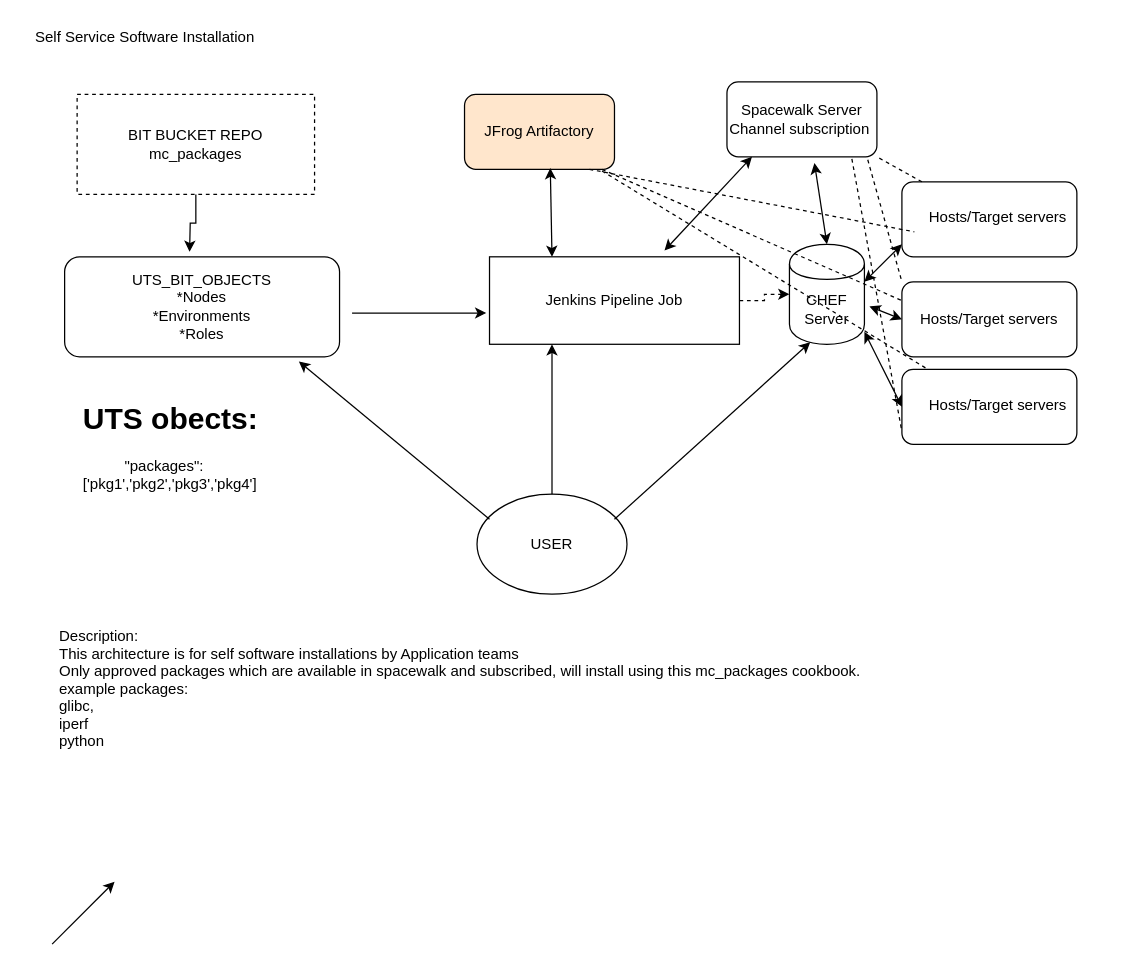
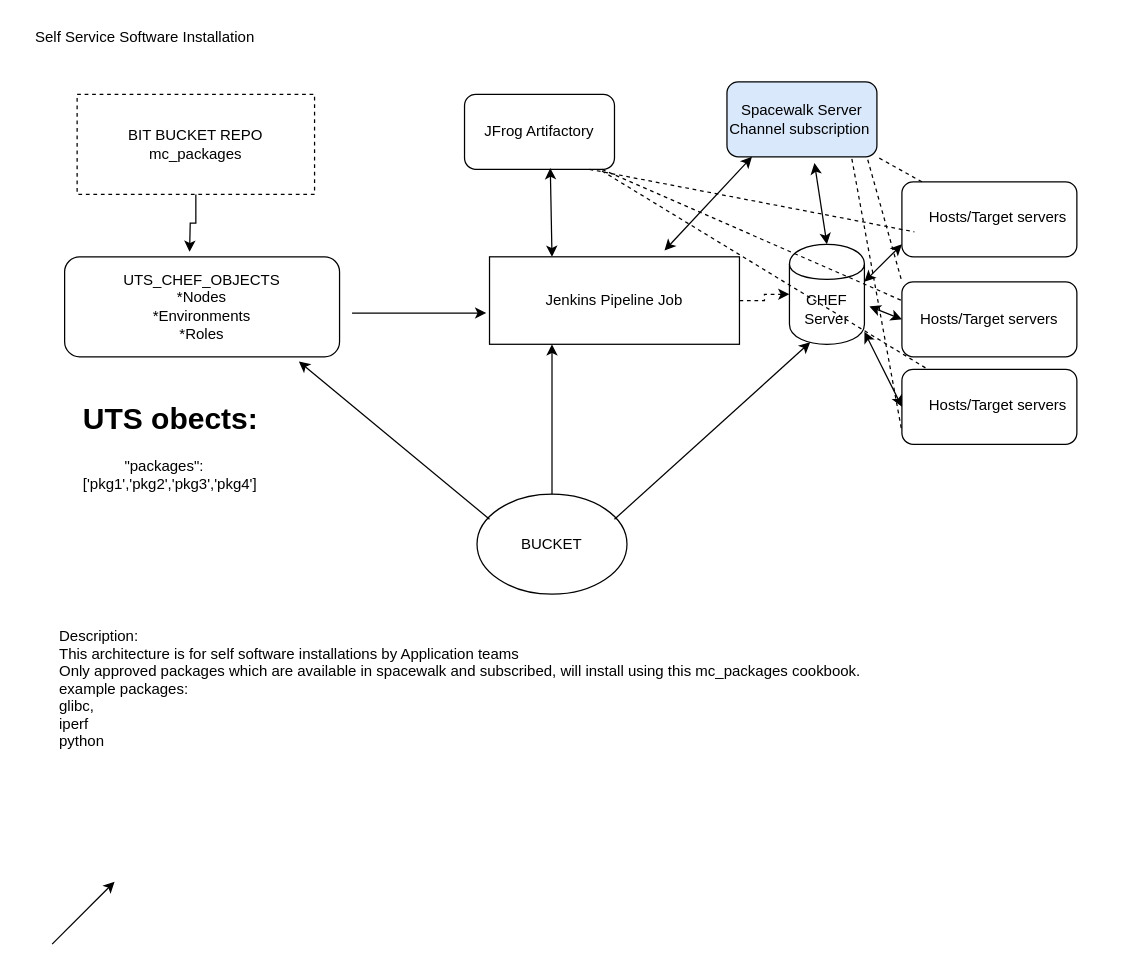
node "Spacewalk Server Channel subscription": fillcolor #ffffff -> #dae8fc
node "JFrog Artifactory": fillcolor #ffe6cc -> #ffffff
node "UTS_BIT_OBJECTS *Nodes *Environments *Roles": label "UTS_BIT_OBJECTS *Nodes *Environments *Roles" -> "UTS_CHEF_OBJECTS *Nodes *Environments *Roles"
node "USER": label "USER" -> "BUCKET"
